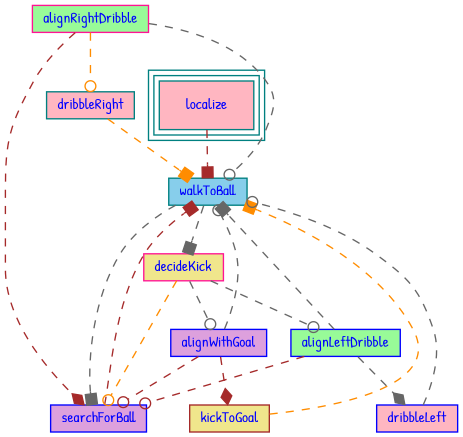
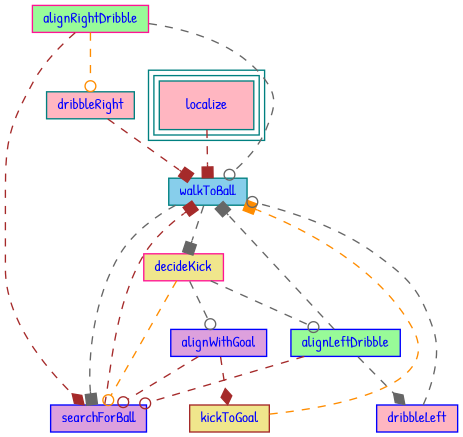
edge "dribbleRight" -> "walkToBall": color darkorange -> brown
edge "alignWithGoal" -> "walkToBall": removed
